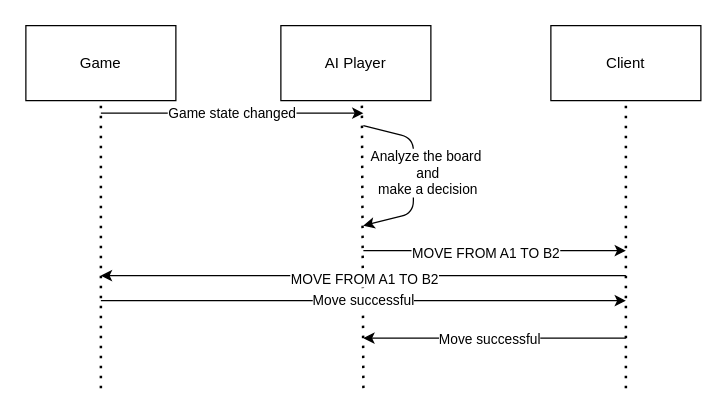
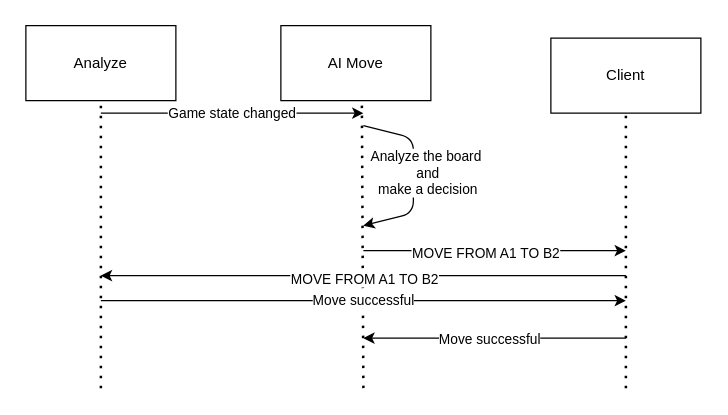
node "Game": label "Game" -> "Analyze"
node "AI Player": label "AI Player" -> "AI Move"
node "Client": moved (626, 63) -> (626, 76)
